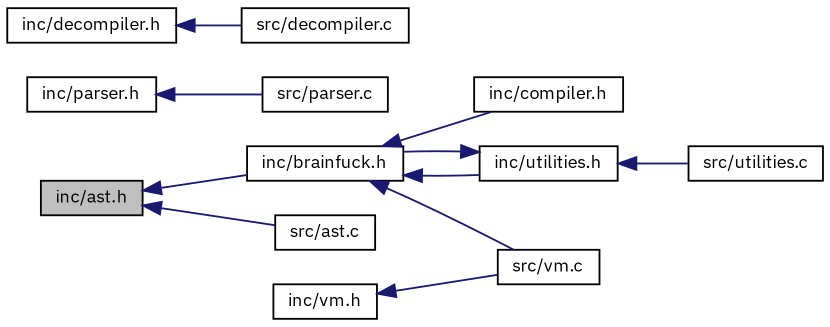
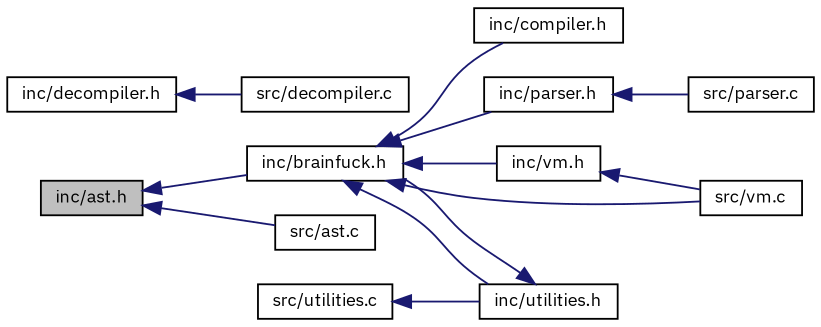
edge "inc/parser.h" -> "inc/brainfuck.h": added
edge "inc/vm.h" -> "inc/brainfuck.h": added
edge "src/utilities.c" -> "inc/utilities.h": reversed
